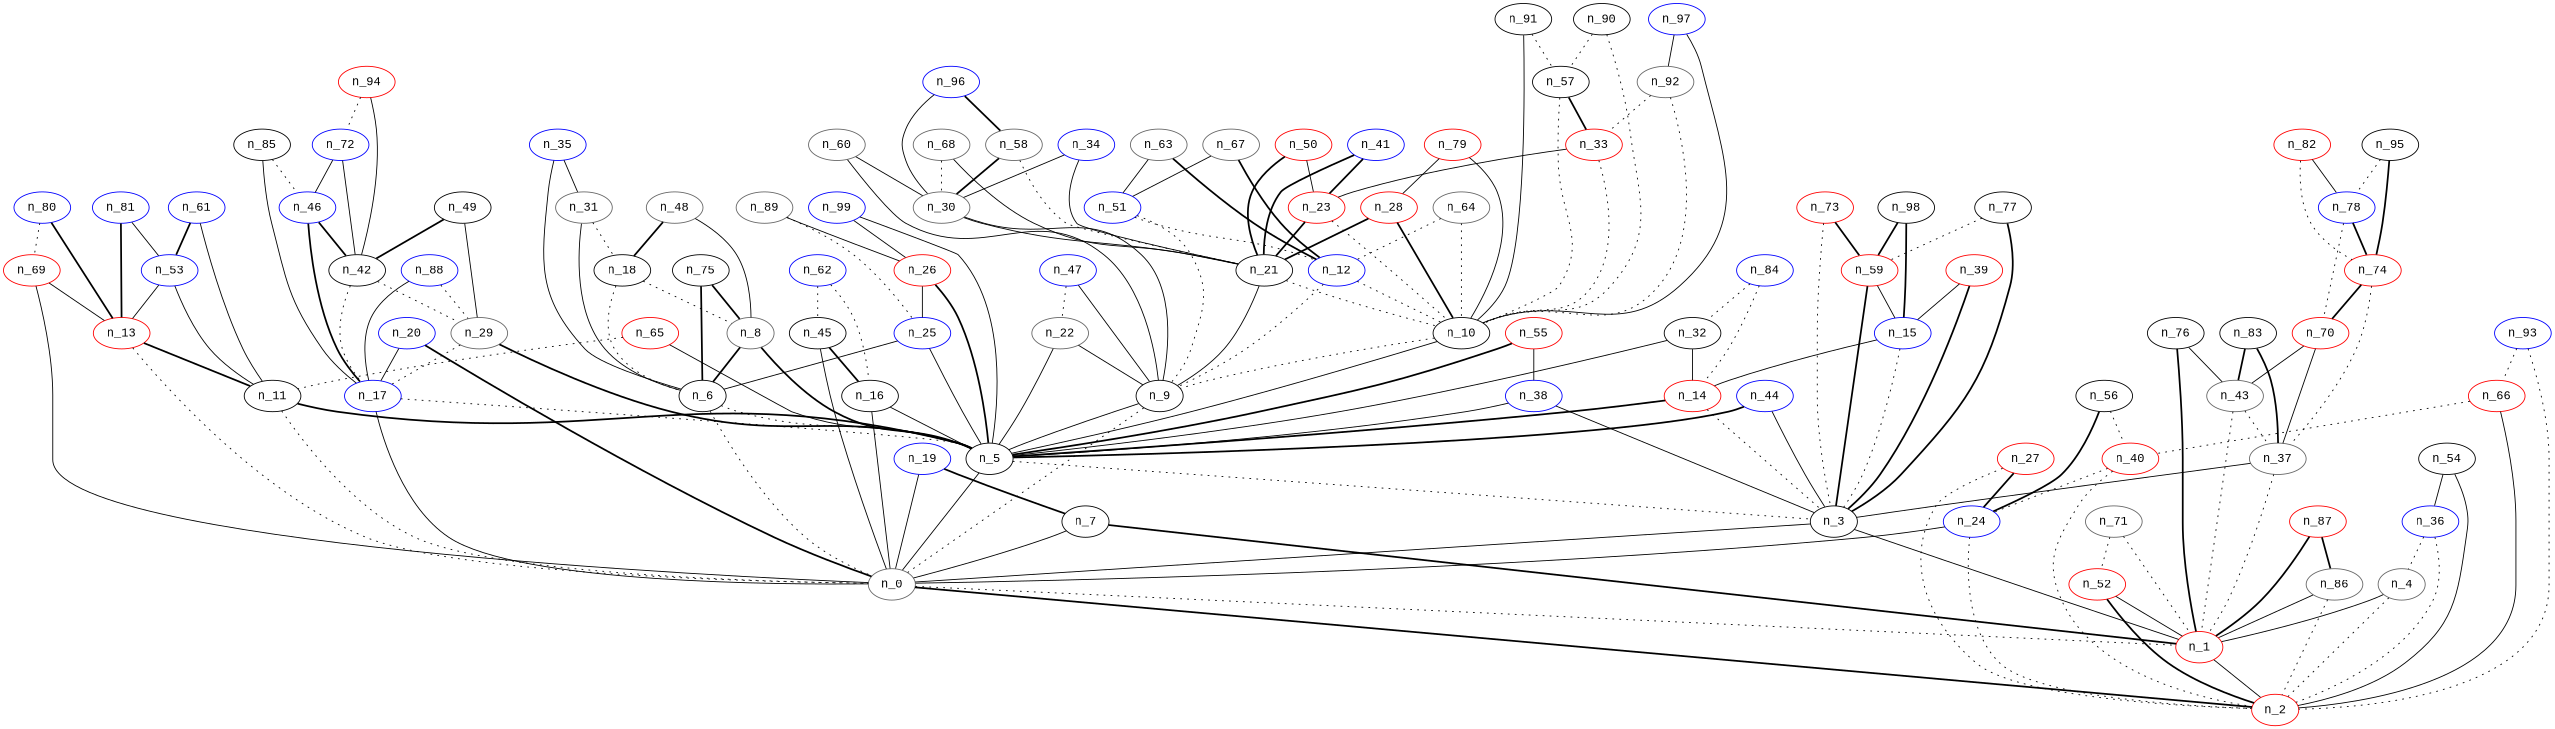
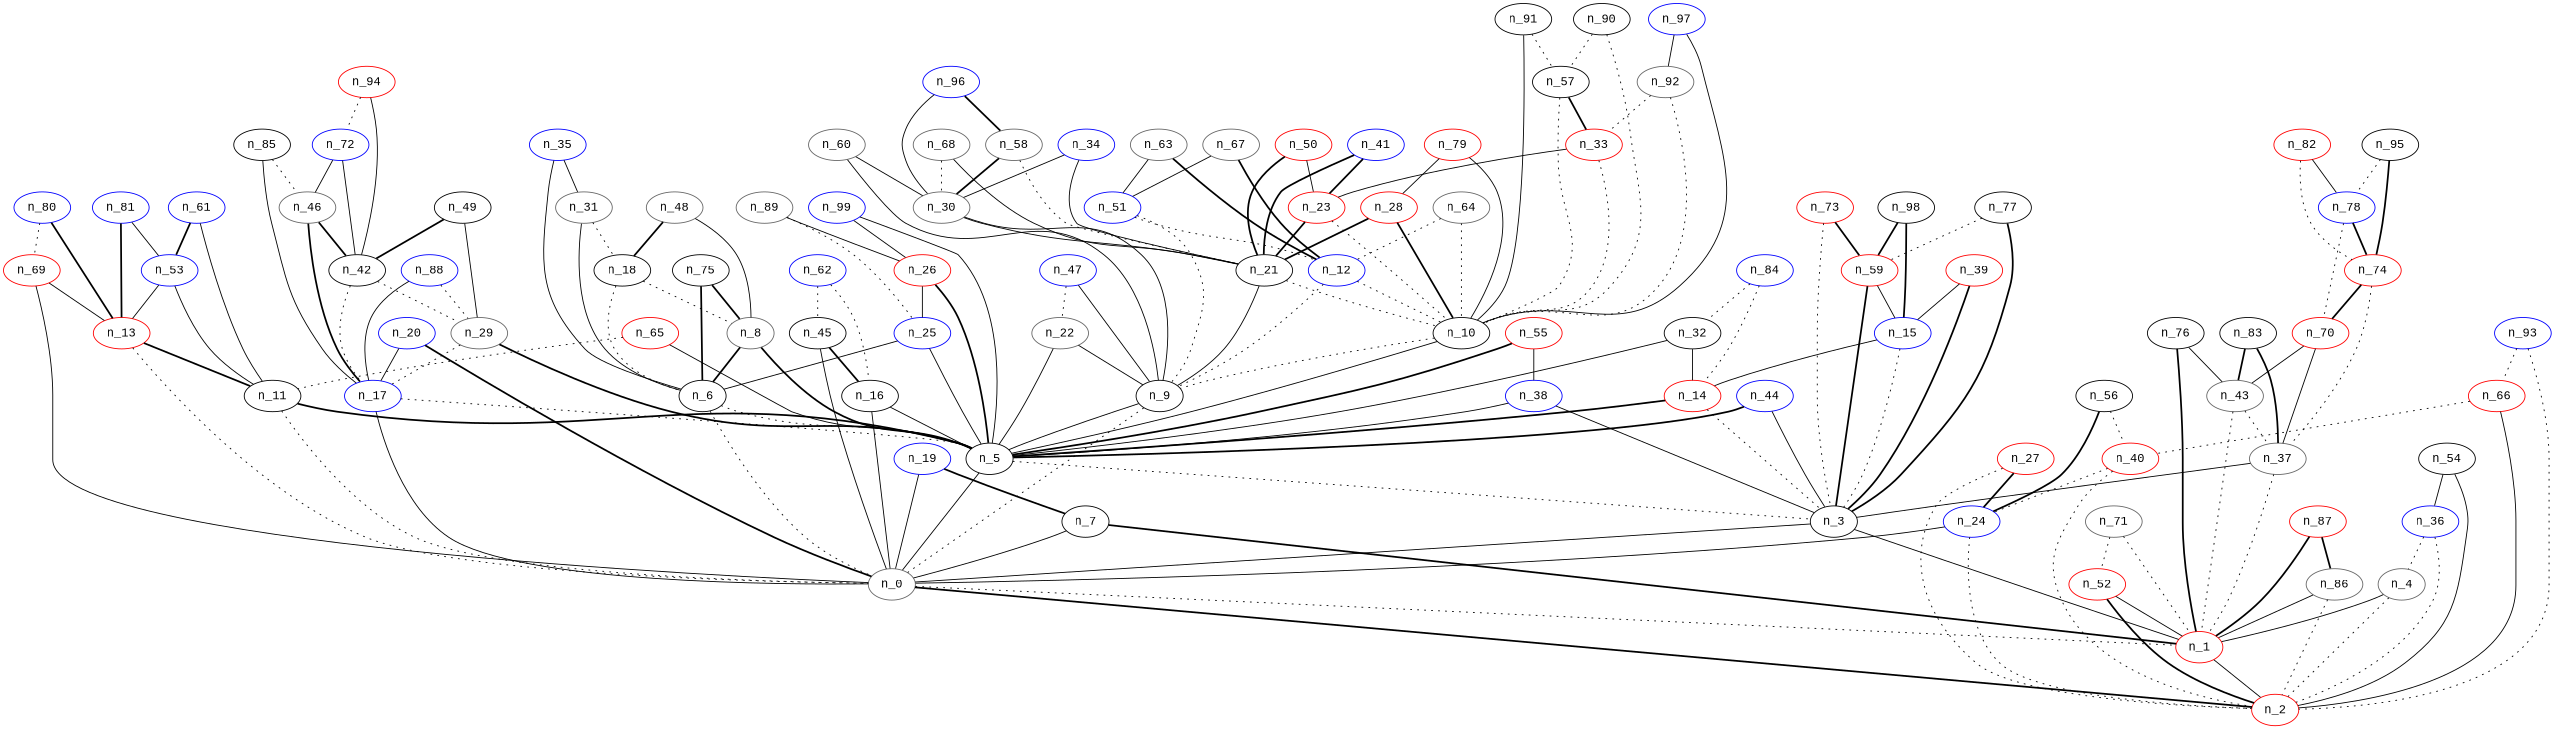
node "n_46": color blue -> gray40
